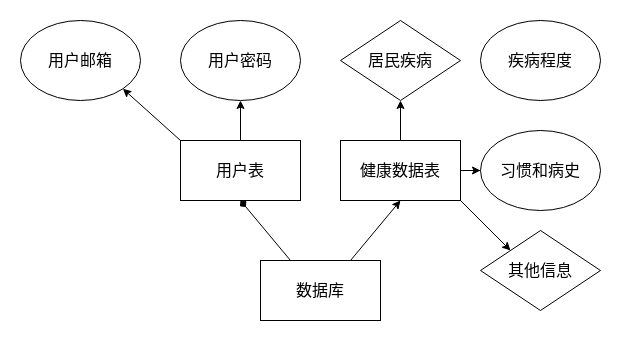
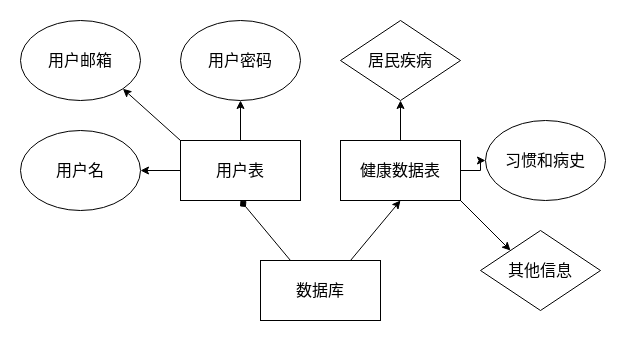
node "疾病程度": removed
node "用户名": added
edge "用户表" -> "用户名": added
node "习惯和病史": moved (541, 171) -> (546, 161)
